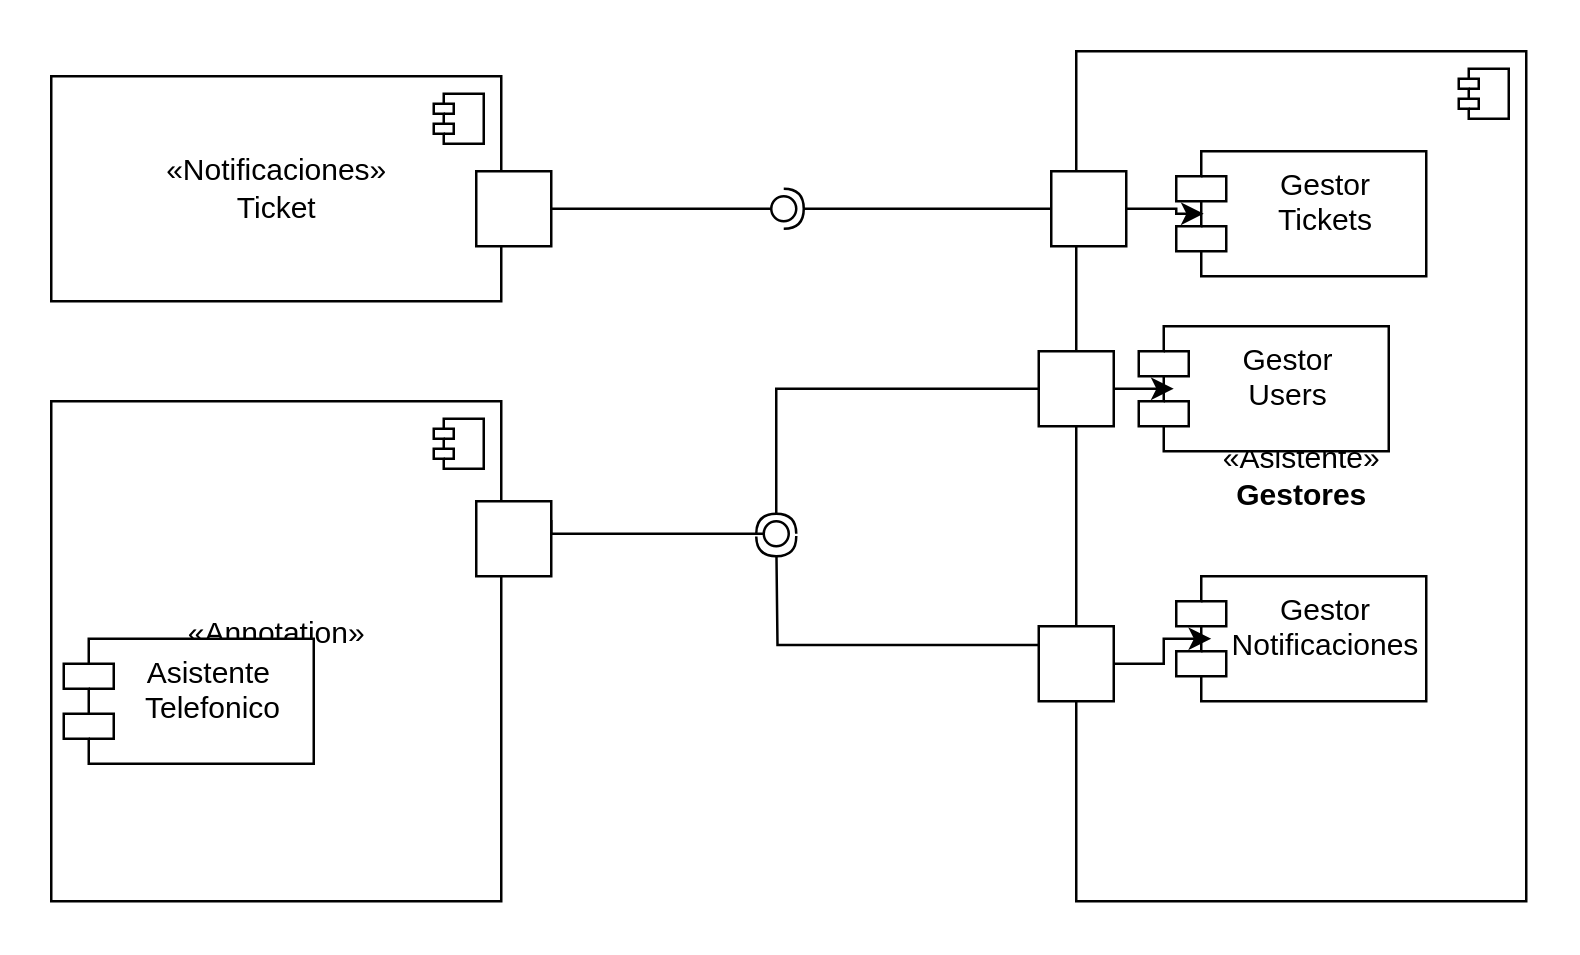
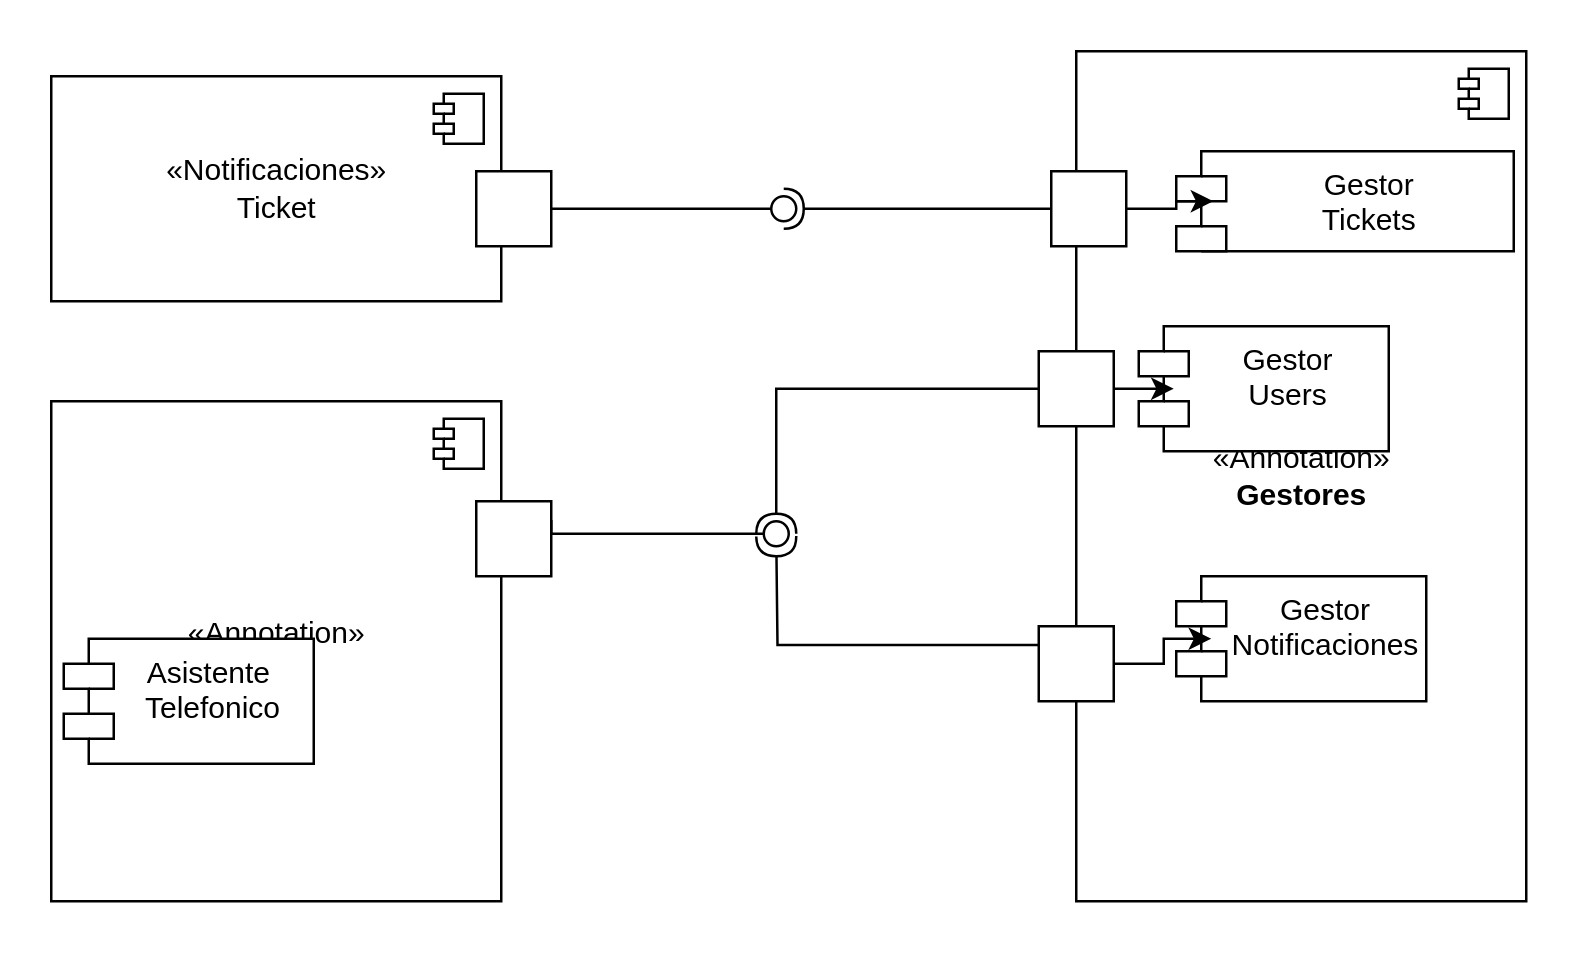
node "Gestor Tickets": size 250x125 -> 338x100
node "«Asistente» Gestores": label "«Asistente» Gestores" -> "«Annotation» Gestores"
